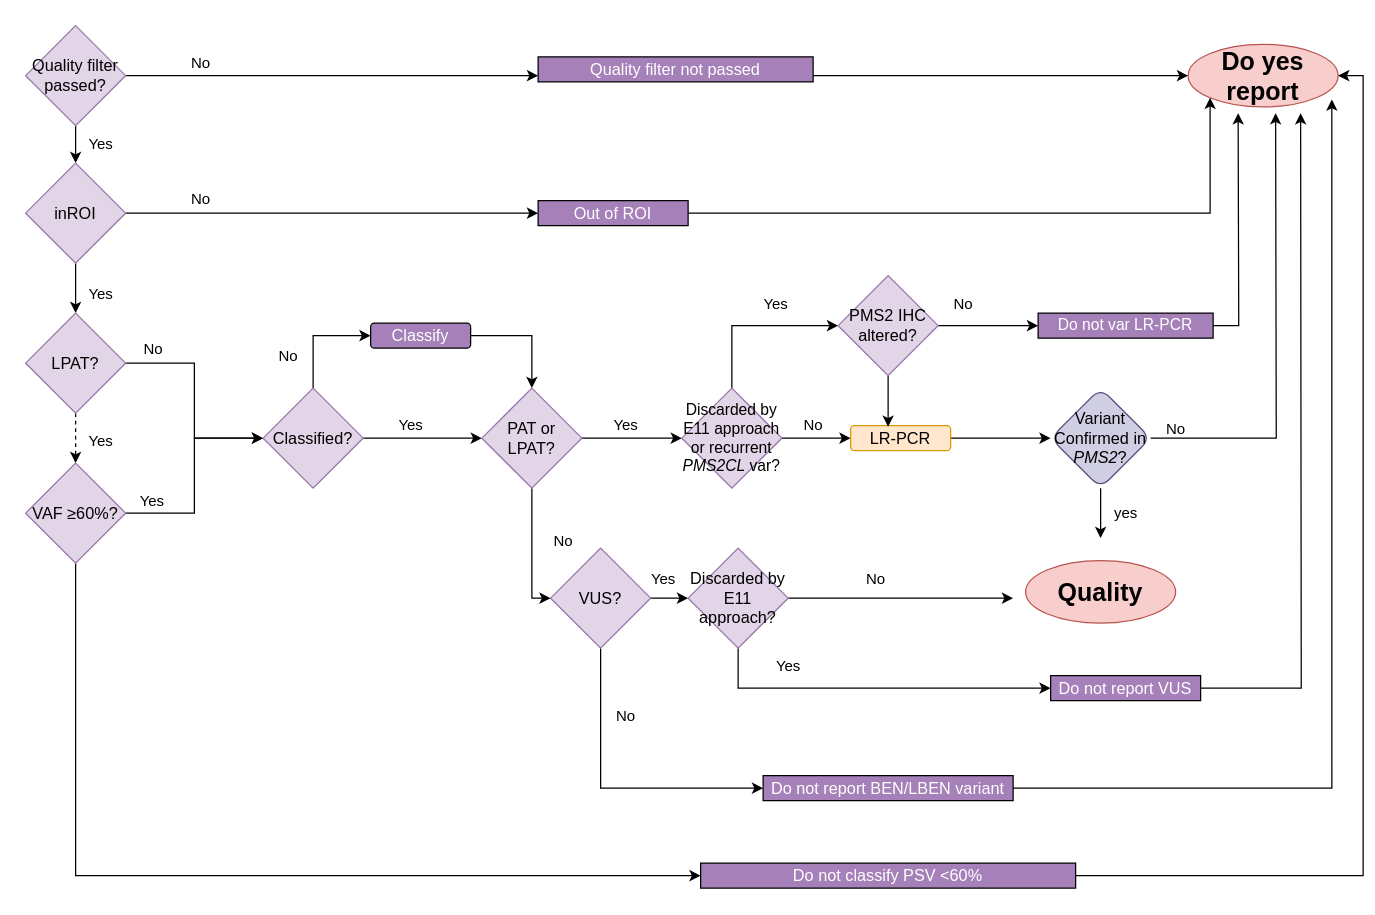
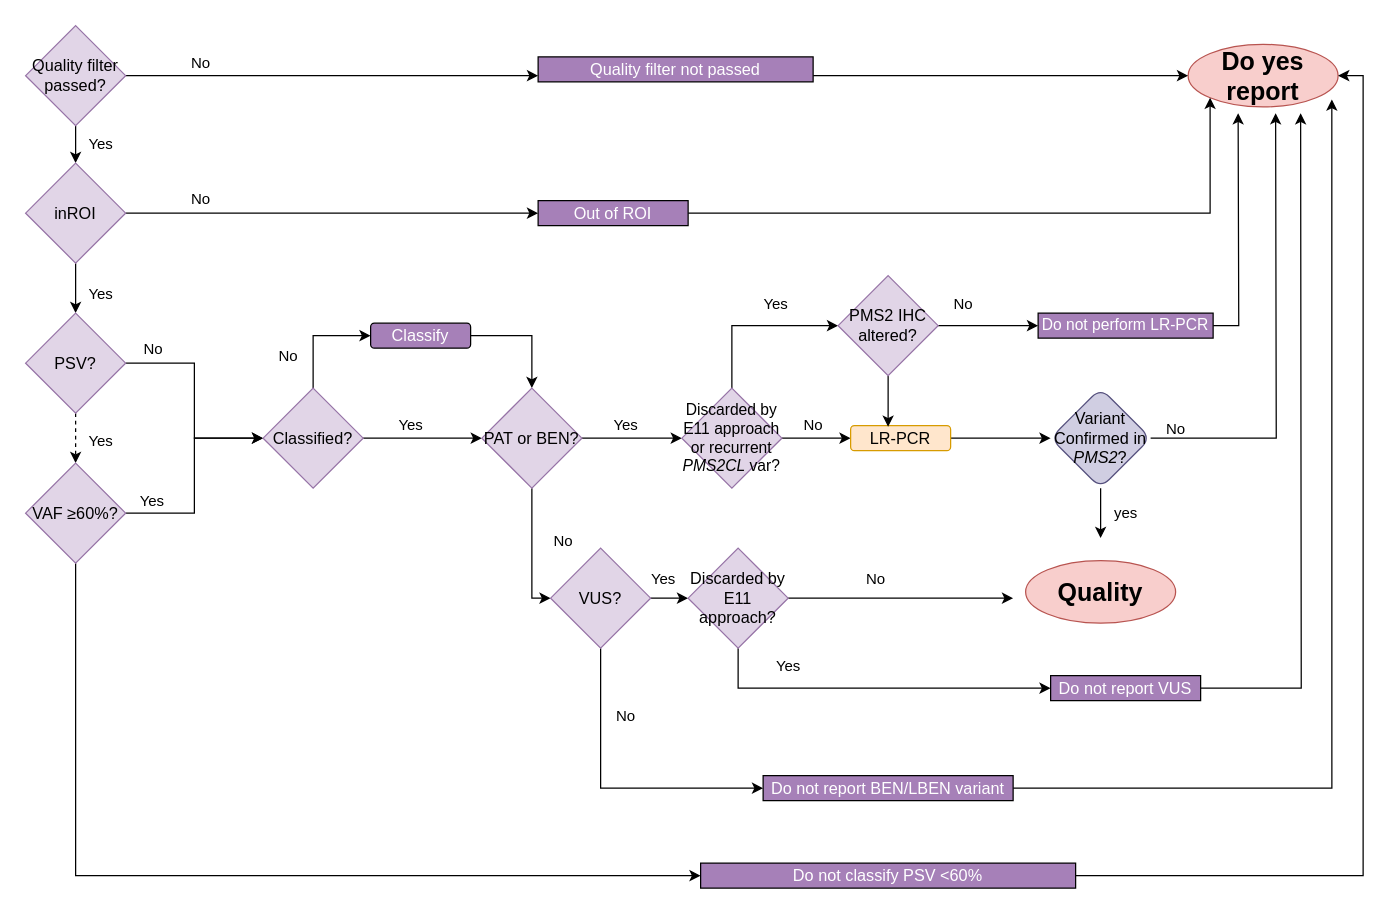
node "Do not var LR-PCR": label "Do not var LR-PCR" -> "Do not perform LR-PCR"
node "LPAT?": label "LPAT?" -> "PSV?"
node "PAT or LPAT?": label "PAT or LPAT?" -> "PAT or BEN?"
